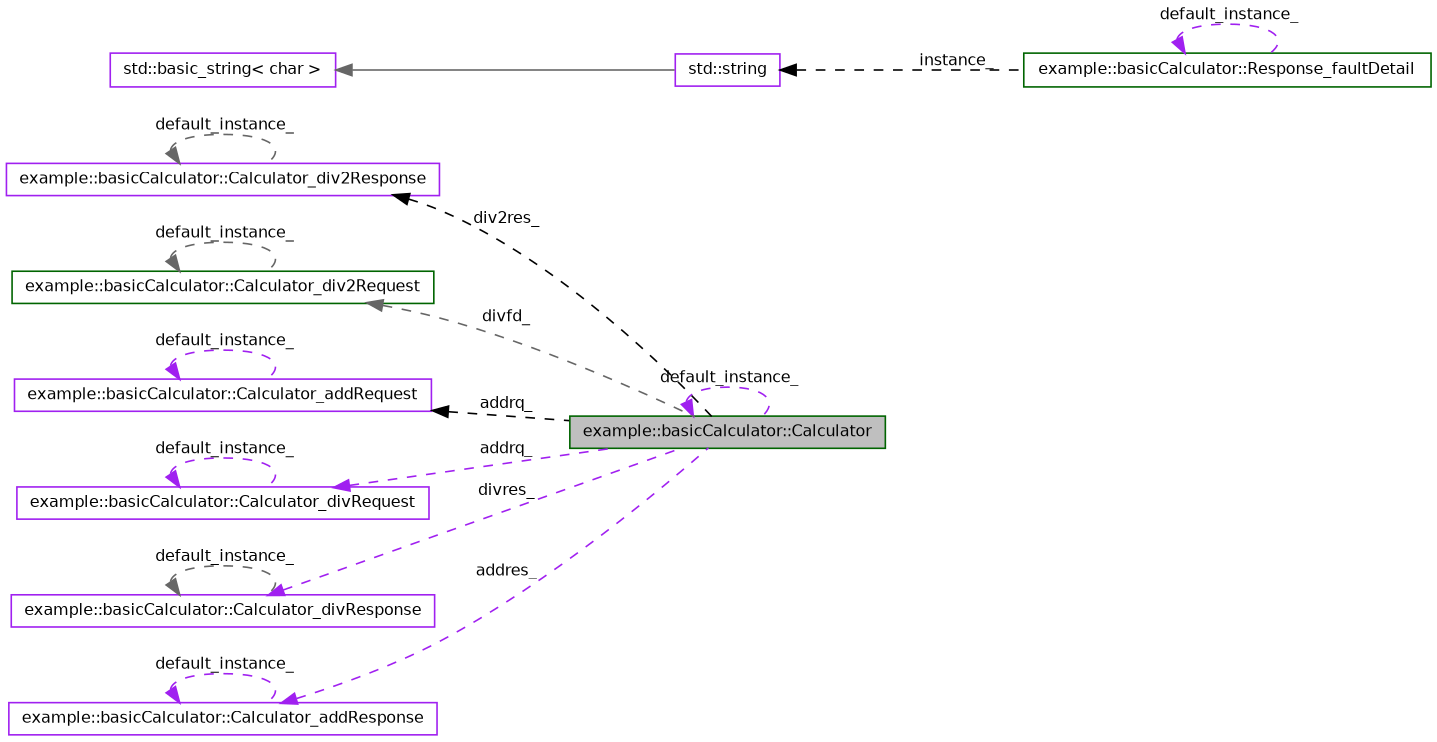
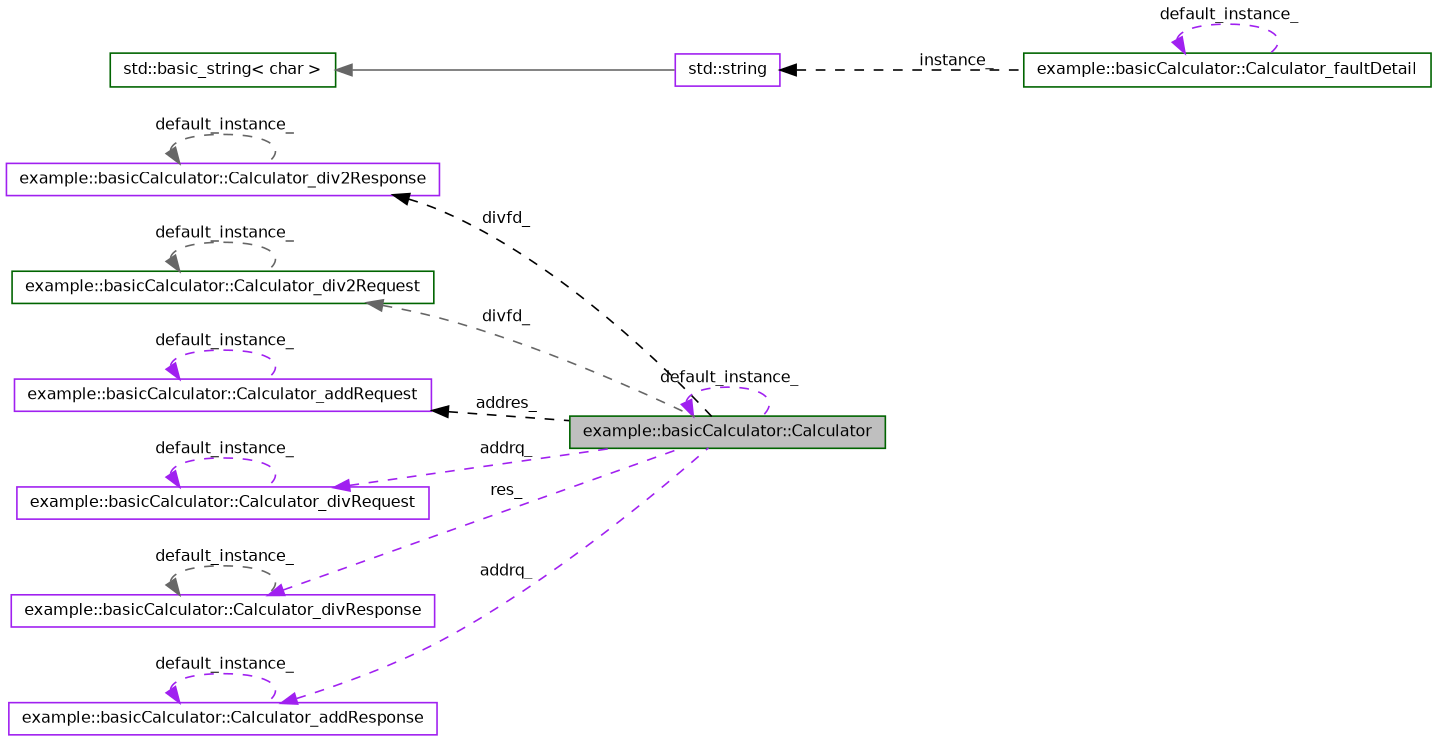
node "std::basic_string< char >": color purple -> darkgreen
node "example::basicCalculator::Response_faultDetail": label "example::basicCalculator::Response_faultDetail" -> "example::basicCalculator::Calculator_faultDetail"
edge "example::basicCalculator::Calculator" -> "example::basicCalculator::Calculator_div2Response": label " div2res_" -> " divfd_"
edge "example::basicCalculator::Calculator" -> "example::basicCalculator::Calculator_addRequest": label " addrq_" -> " addres_"
edge "example::basicCalculator::Calculator" -> "example::basicCalculator::Calculator_divResponse": label " divres_" -> " res_"
edge "example::basicCalculator::Calculator" -> "example::basicCalculator::Calculator_addResponse": label " addres_" -> " addrq_"
